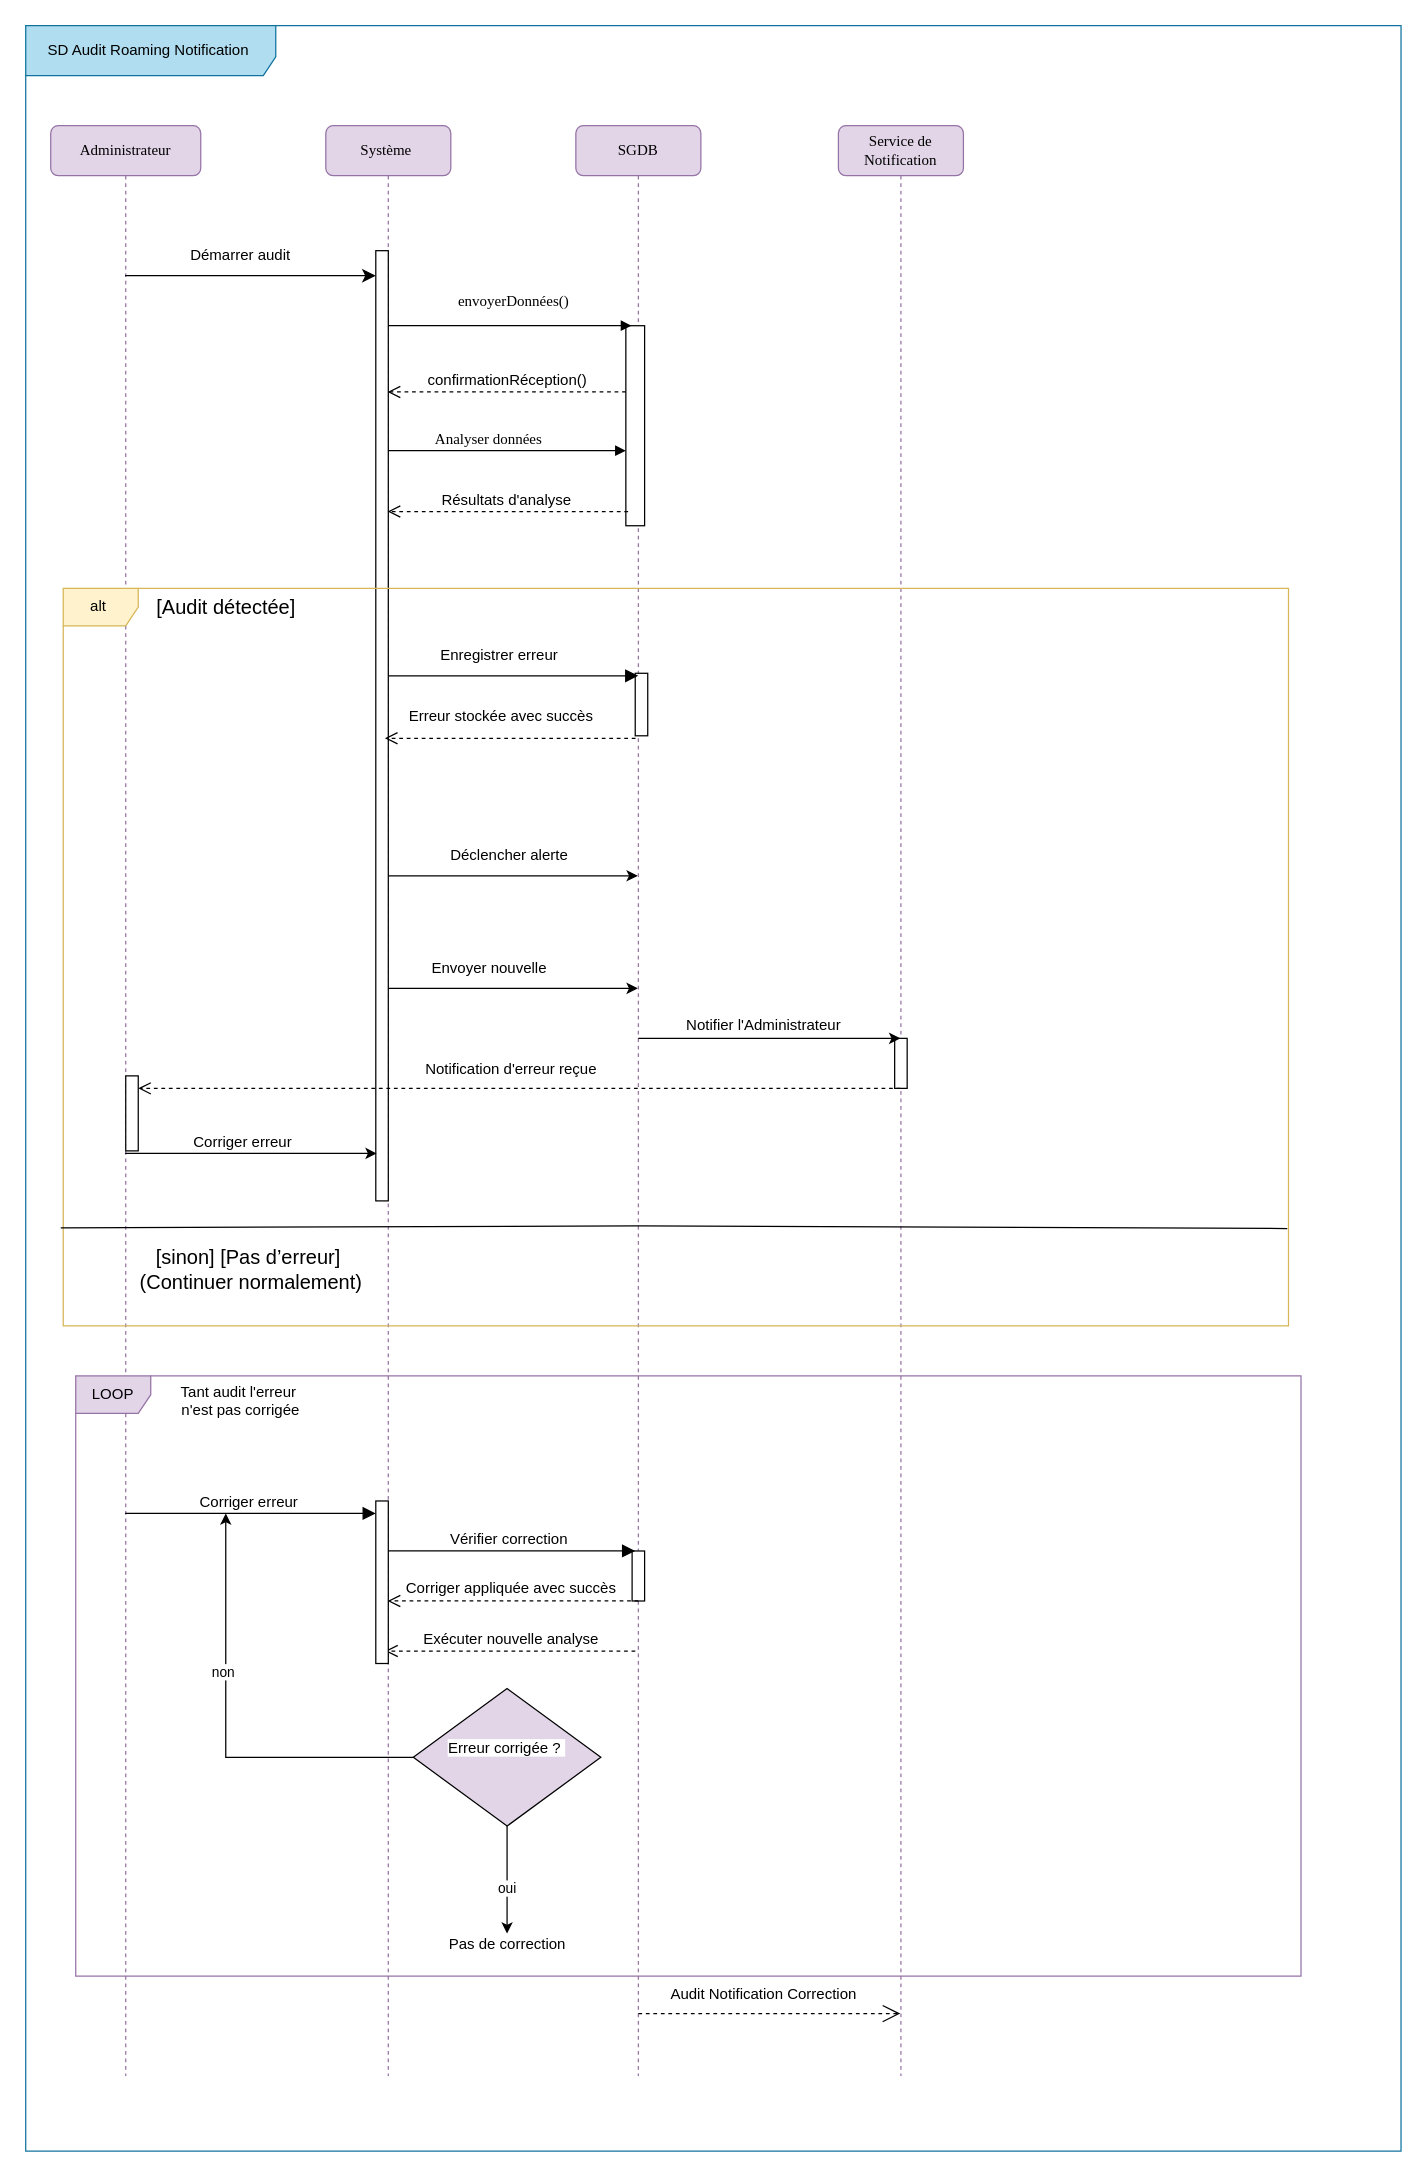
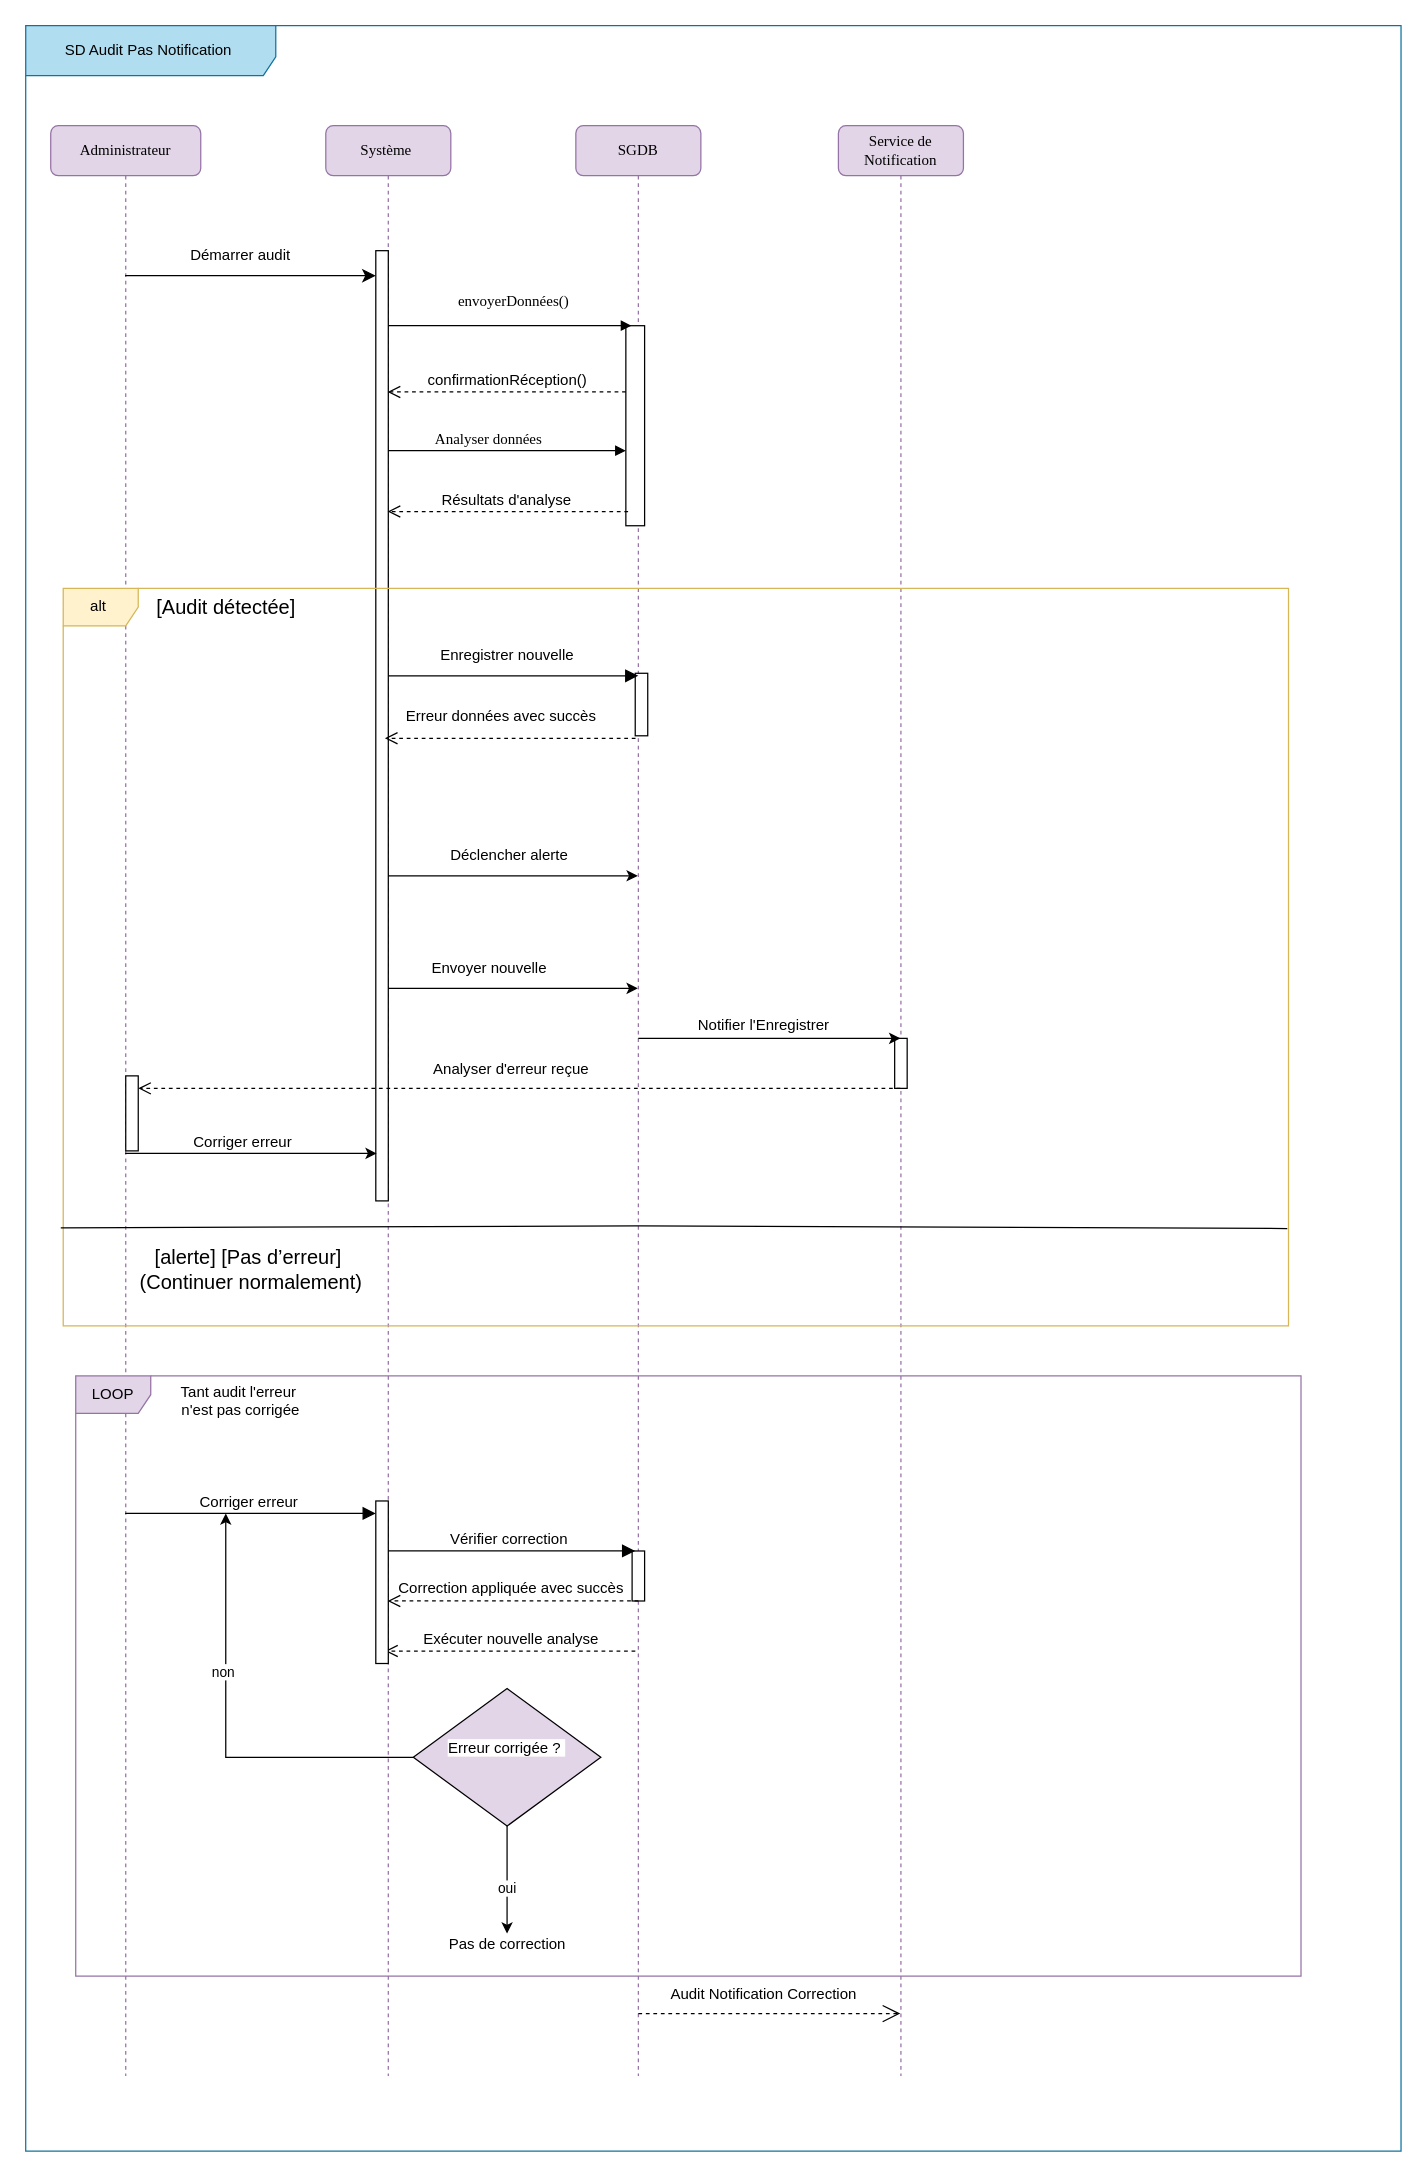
node "SD Audit Roaming Notification": label "SD Audit Roaming Notification" -> "SD Audit Pas Notification"
node "Enregistrer erreur": label "Enregistrer erreur" -> "Enregistrer nouvelle"
node "Erreur stockée avec succès": label "Erreur stockée avec succès" -> "Erreur données avec succès"
node "Notifier l'Administrateur": label "Notifier l'Administrateur" -> "Notifier l'Enregistrer"
node "Notification d'erreur reçue": label "Notification d'erreur reçue" -> "Analyser d'erreur reçue"
node "[sinon] [Pas d’erreur] (Continuer normalement)": label "[sinon] [Pas d’erreur] (Continuer normalement)" -> "[alerte] [Pas d’erreur] (Continuer normalement)"
node "Corriger appliquée avec succès": label "Corriger appliquée avec succès" -> "Correction appliquée avec succès"
